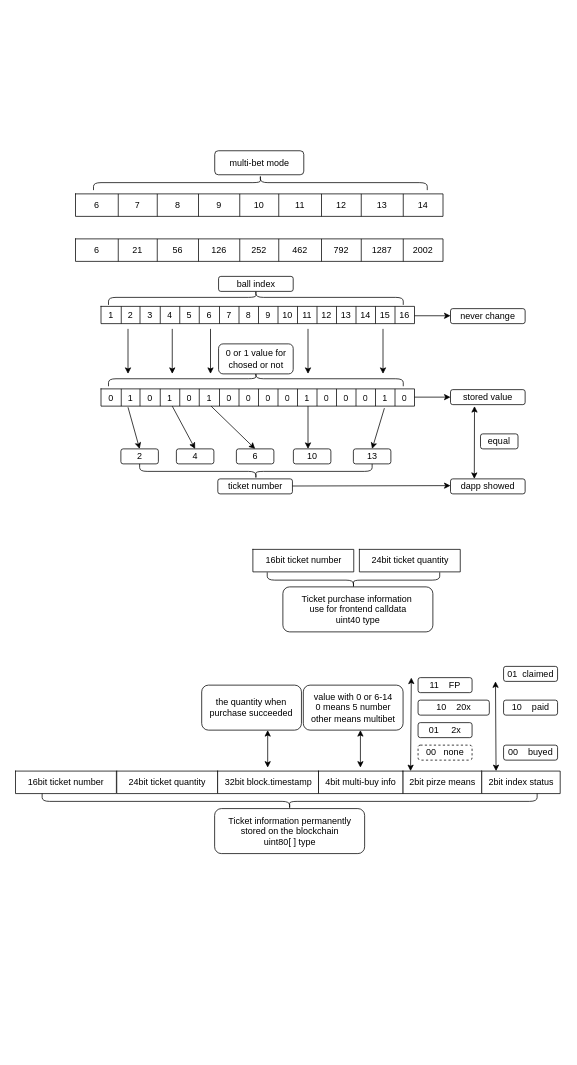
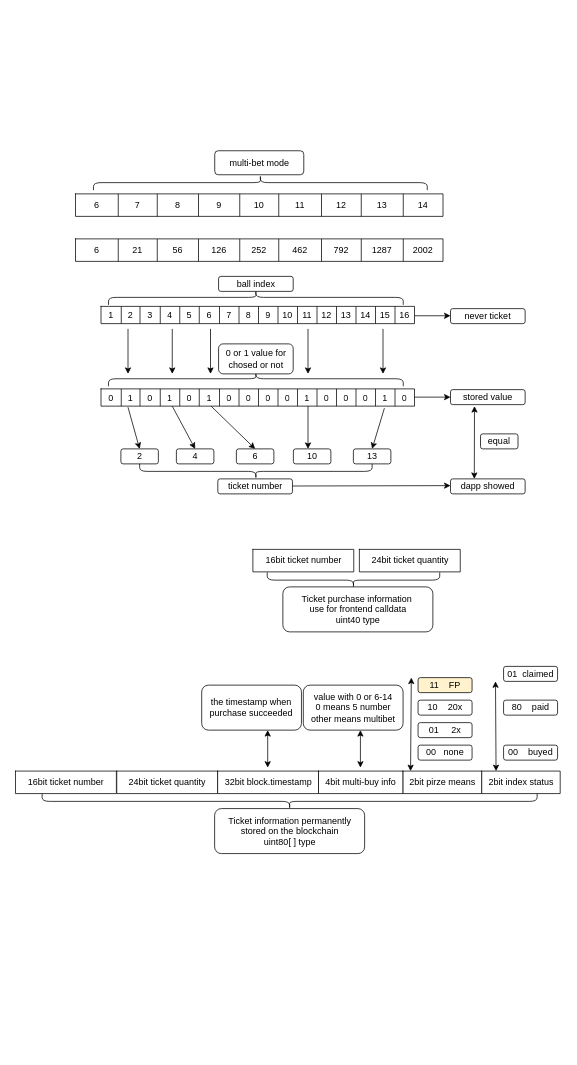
node "never change": label "never change" -> "never ticket"
node "11 FP": fillcolor #ffffff -> #fff2cc
node "the quantity when purchase succeeded": label "the quantity when purchase succeeded" -> "the timestamp when purchase succeeded"
node "10 20x": size 71x15 -> 54x15
node "10 paid": label "10 paid" -> "80 paid"
node "00 none": style dashed -> solid
